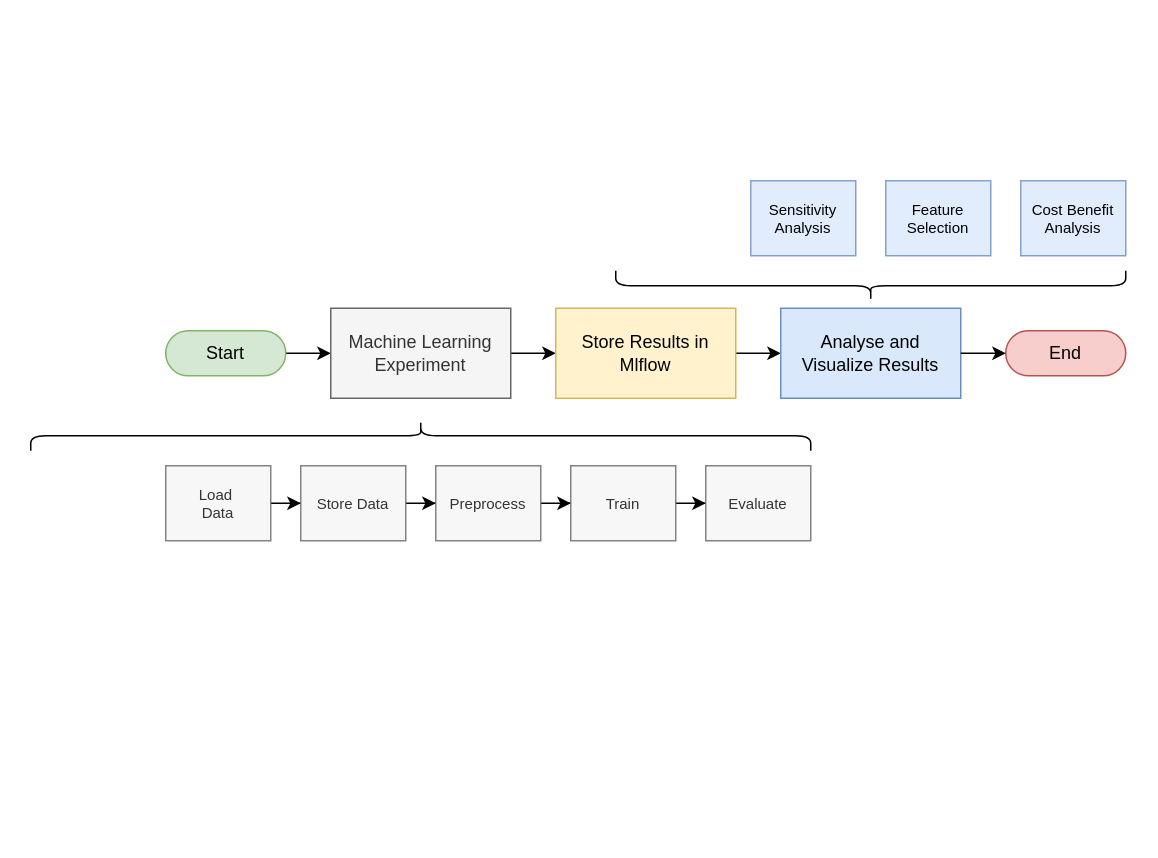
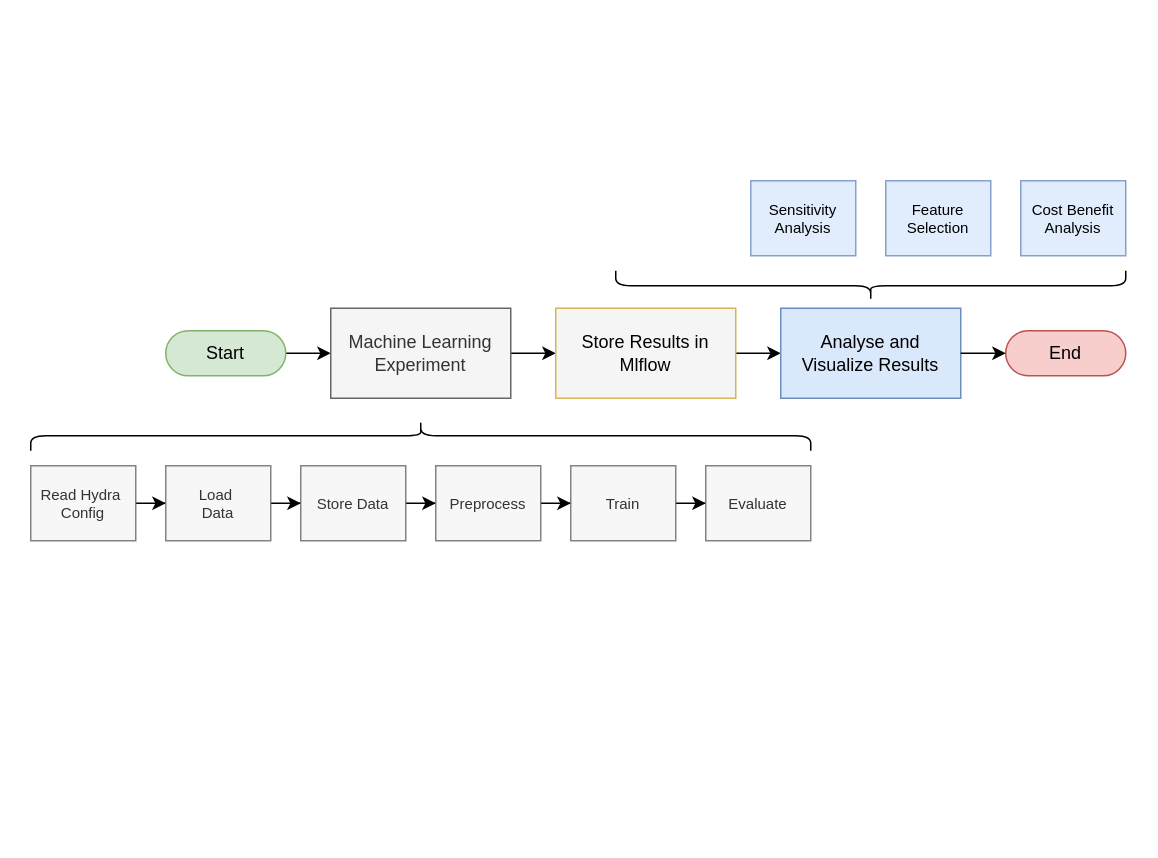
node "Store Results in Mlflow": fillcolor #fff2cc -> #f5f5f5
node "Read Hydra Config": added
edge "Read Hydra Config" -> "Load Data": added
